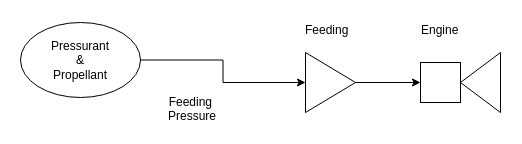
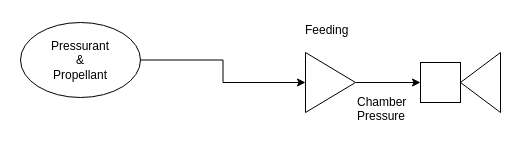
node "Engine": removed
node "Feeding Pressure": removed
node "Chamber Pressure": added
